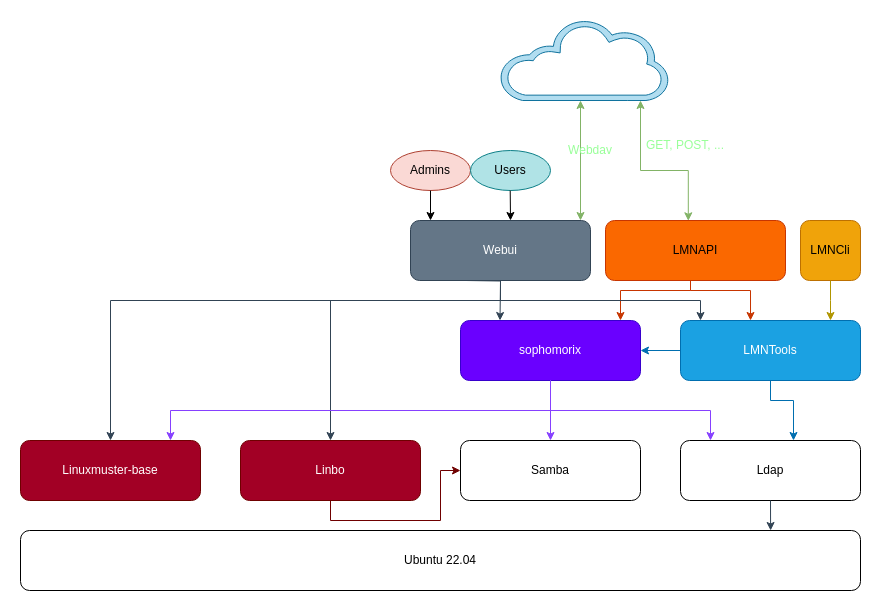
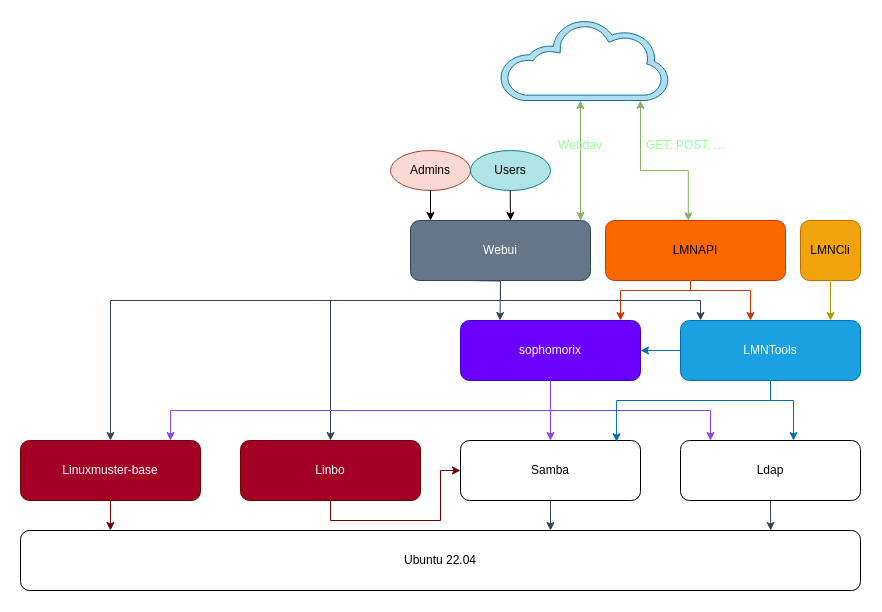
node "Webdav": moved (591, 151) -> (581, 146)
edge "LMNTools" -> "Samba": added
edge "Linuxmuster-base" -> "Ubuntu 22.04": added
edge "Samba" -> "Ubuntu 22.04": added
